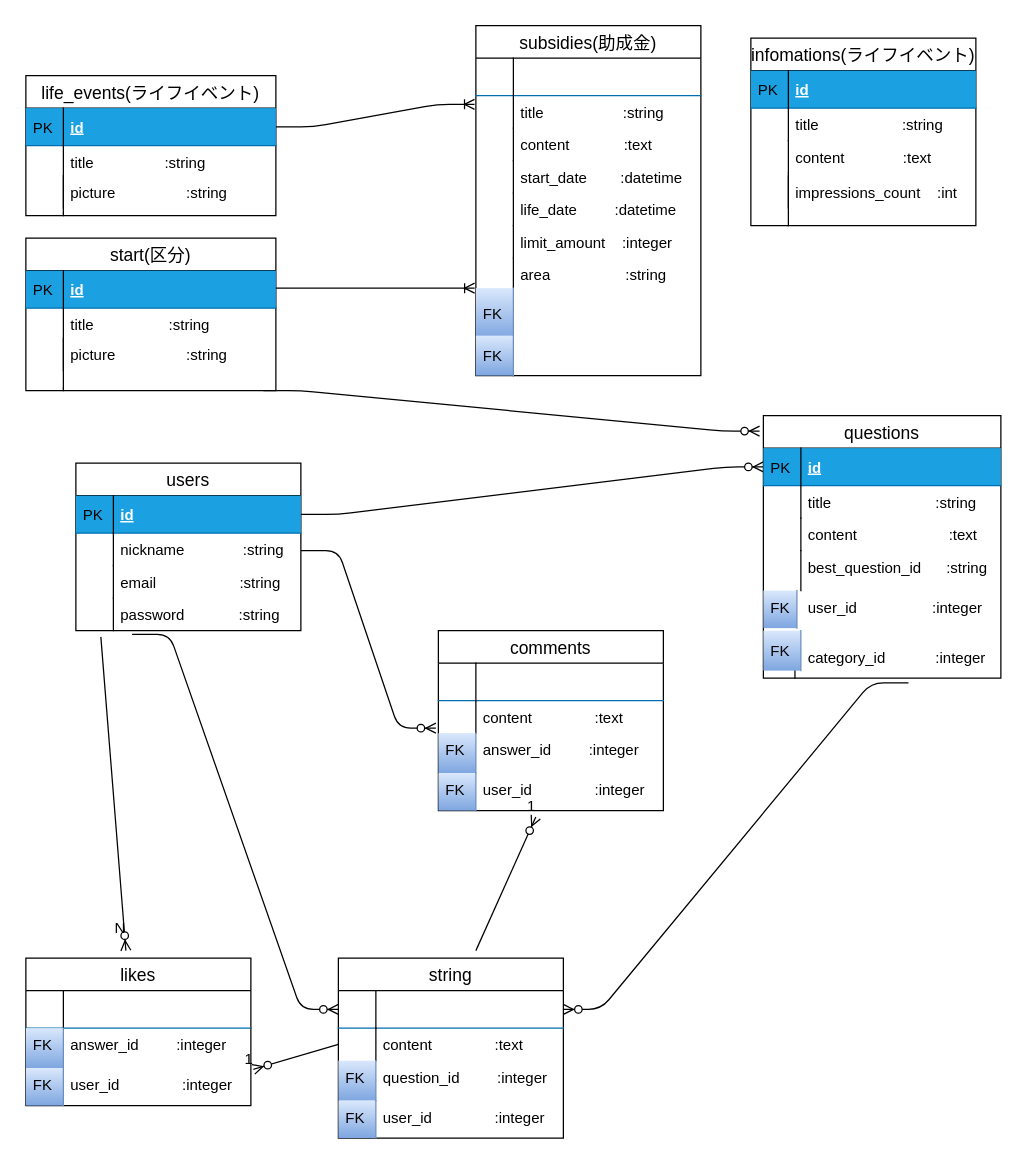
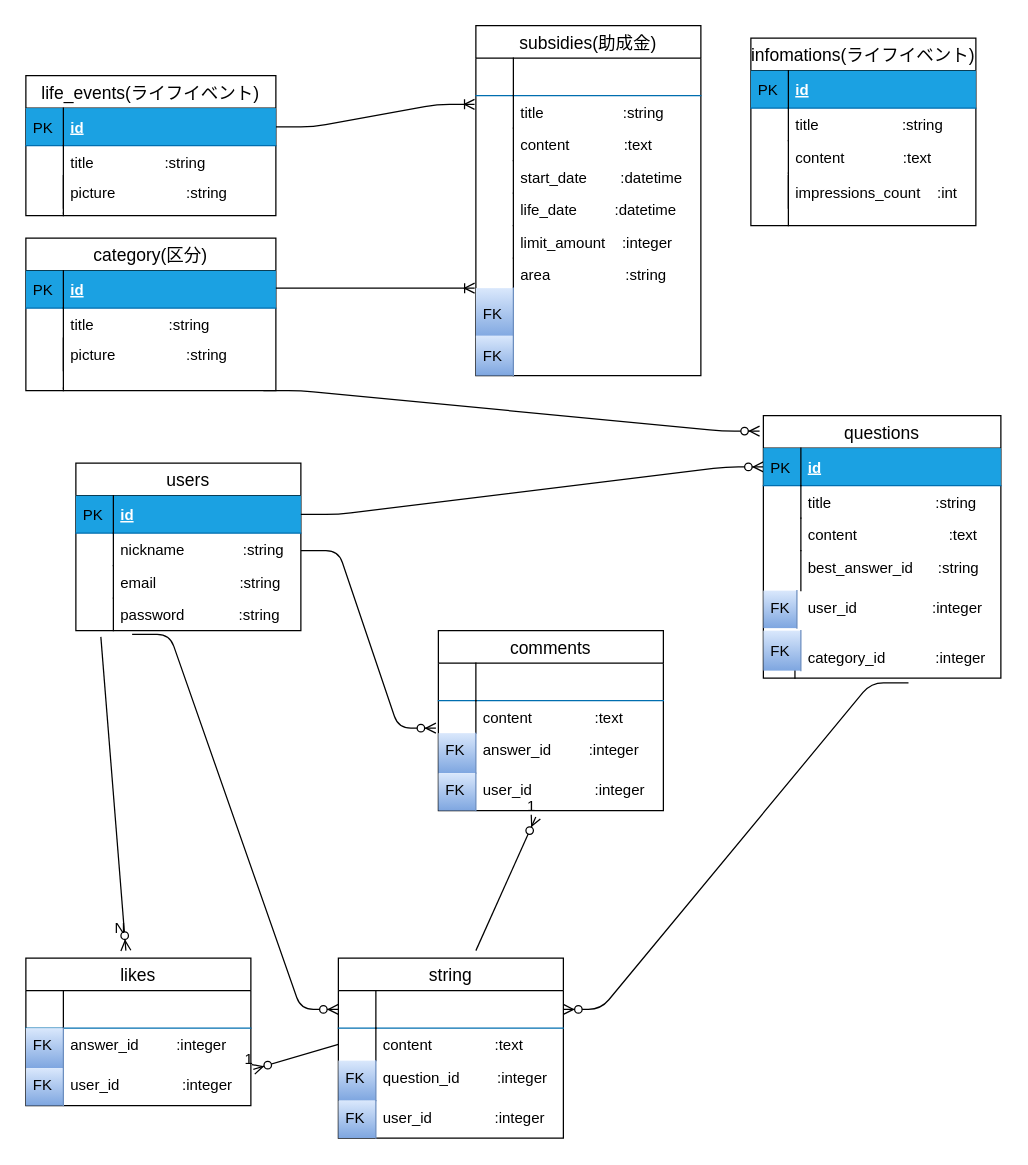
node "start(区分)": label "start(区分)" -> "category(区分)"
node "best_question_id :string": label "best_question_id :string" -> "best_answer_id :string"
